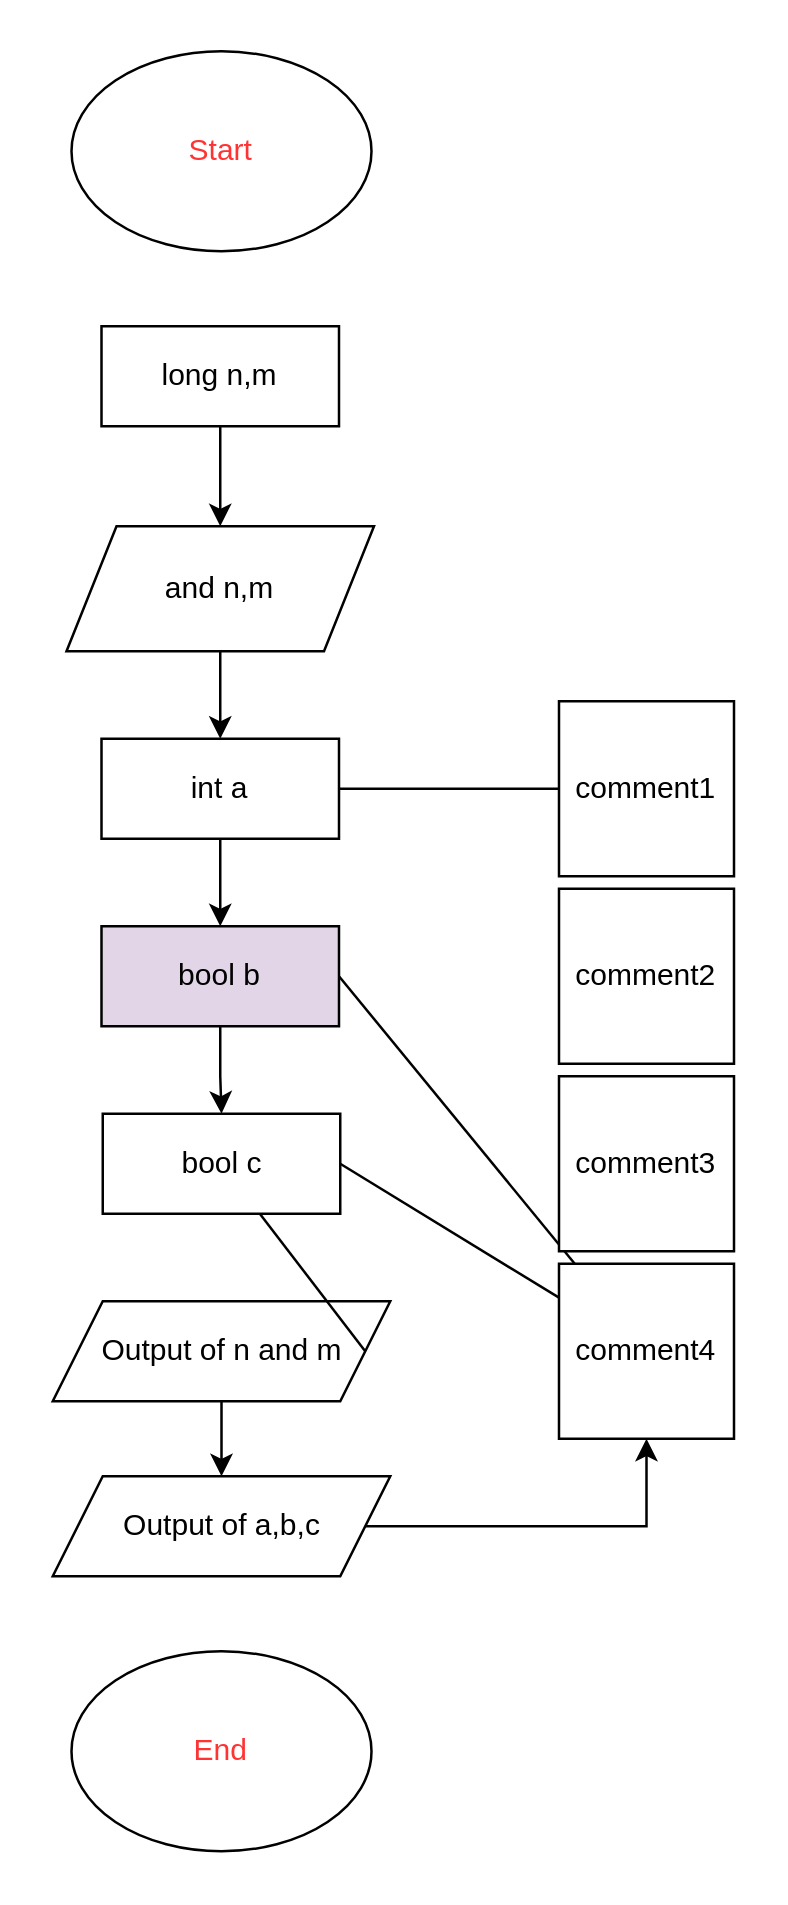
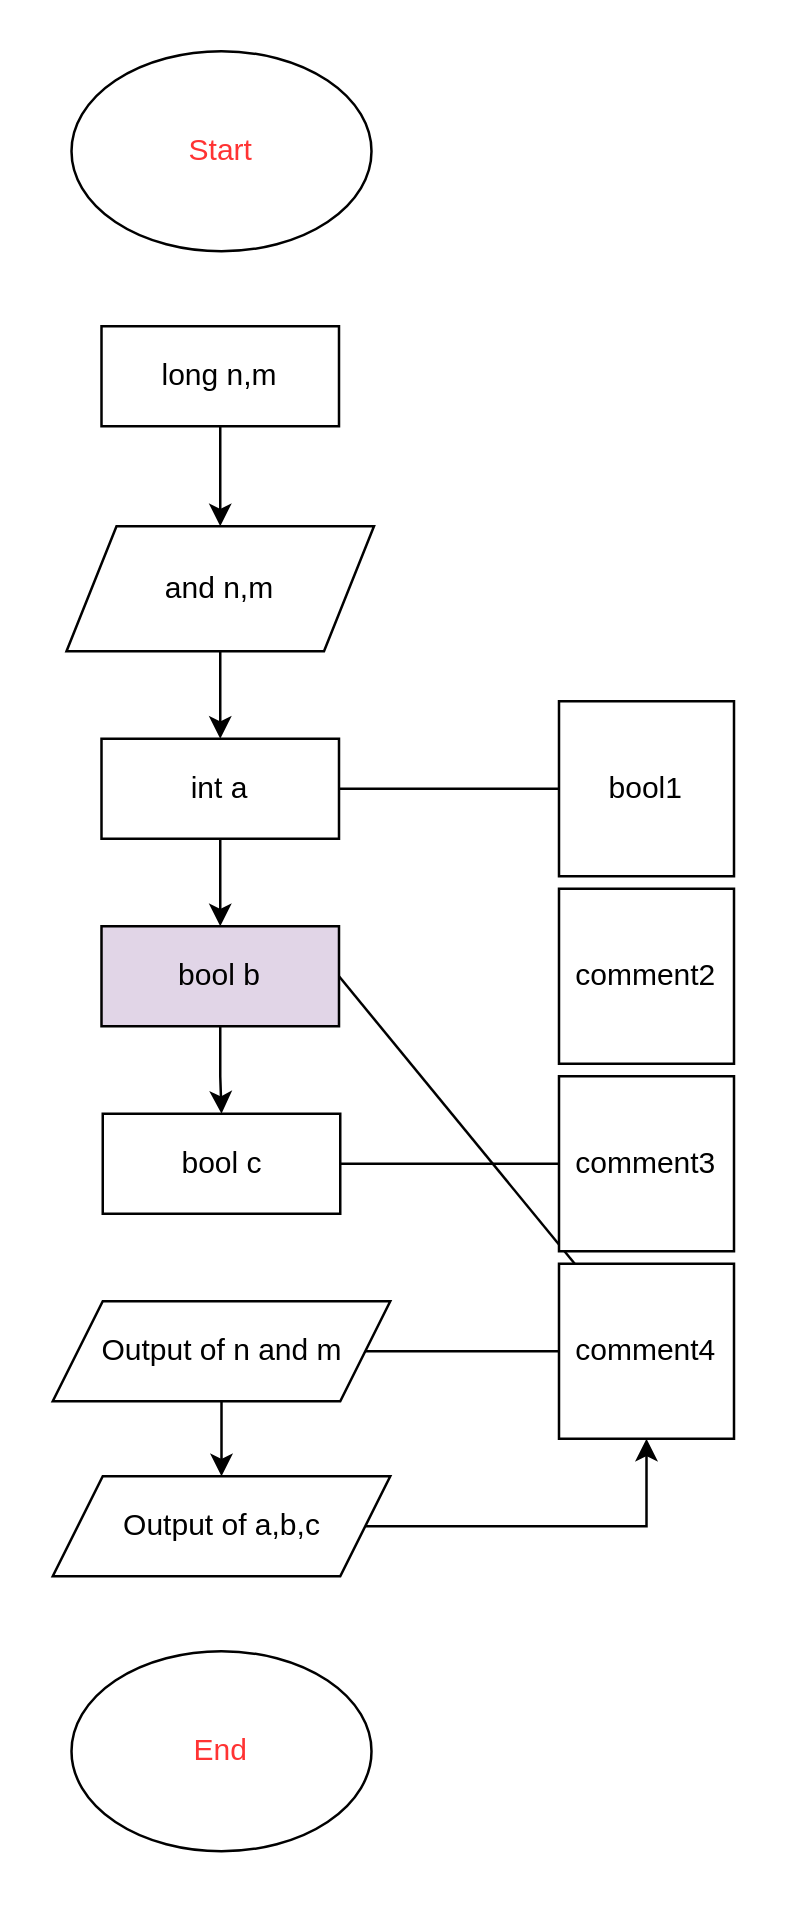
node "comment1": label "comment1" -> "bool1"
edge "bool c" -- "comment4": now "bool c" -- "comment3"
edge "bool c" -- "Output of n and m": now "comment4" -- "Output of n and m"
